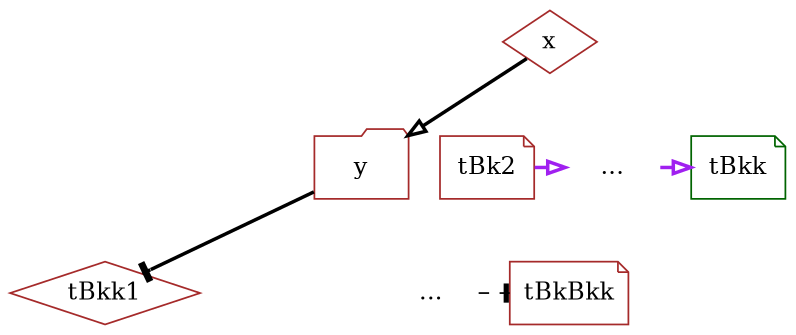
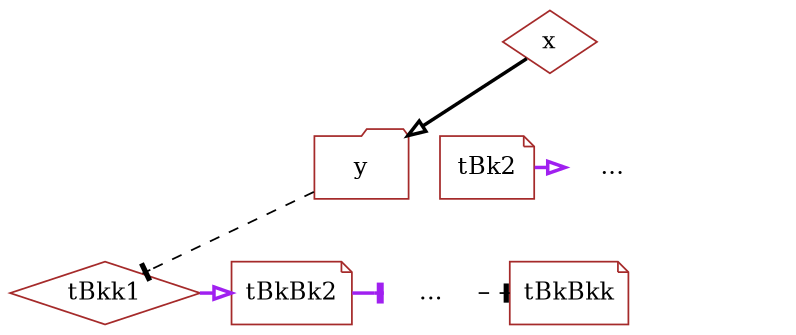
node "tBkk": removed
edge "y" -> "tBkk1": style bold -> dashed
node "tBkBk2": added
